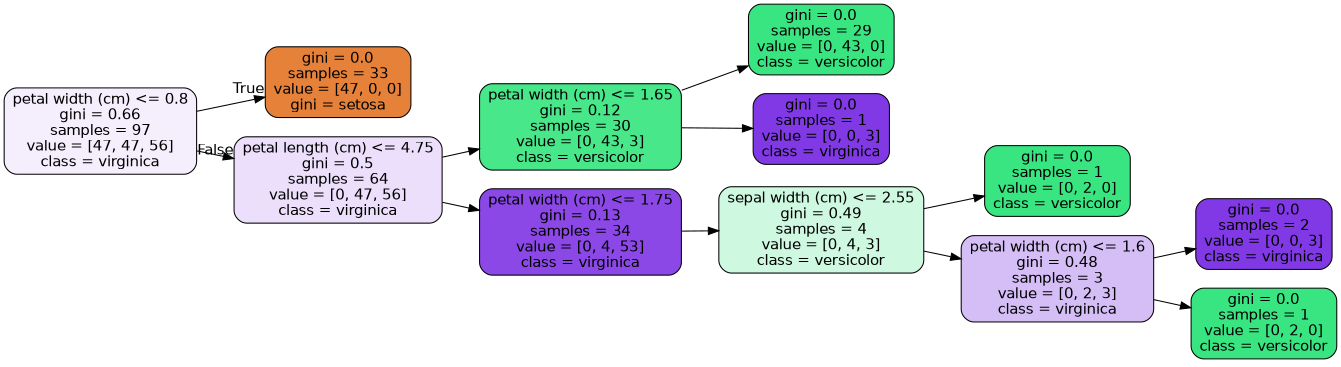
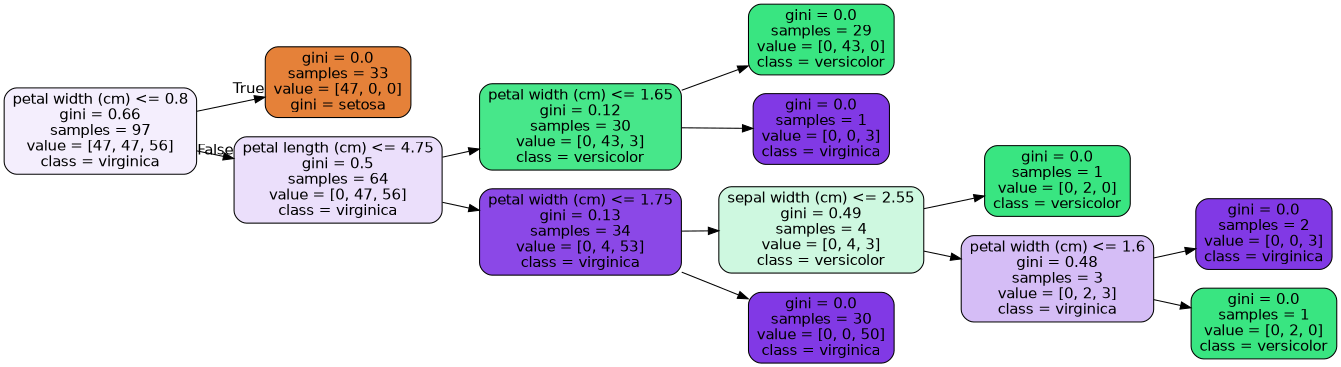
node "gini = 0.0 samples = 30 value = [0, 0, 50] class = virginica": added
